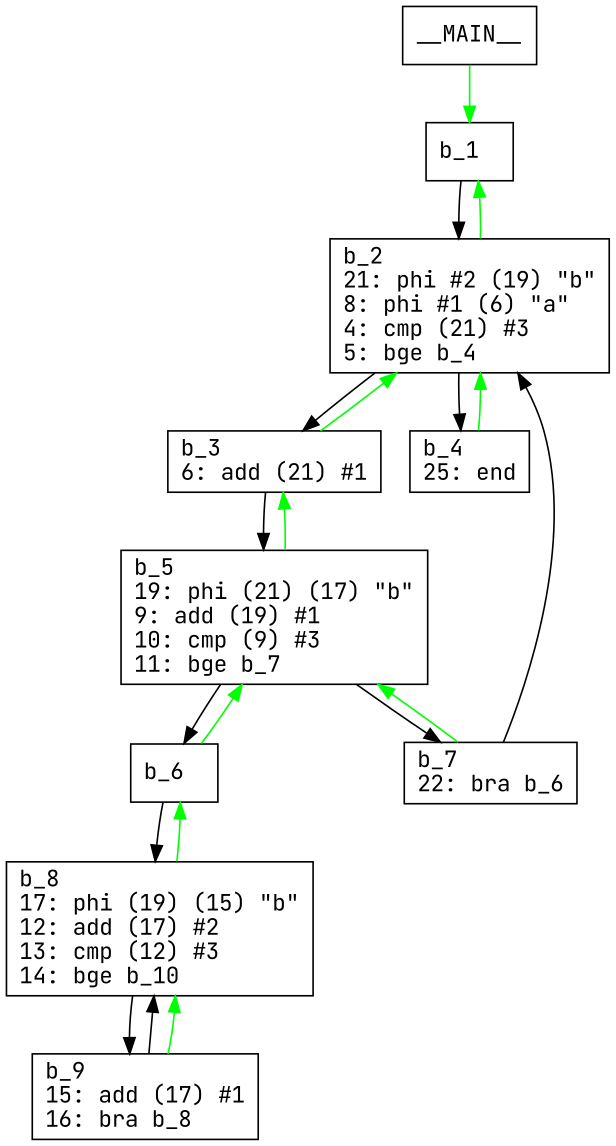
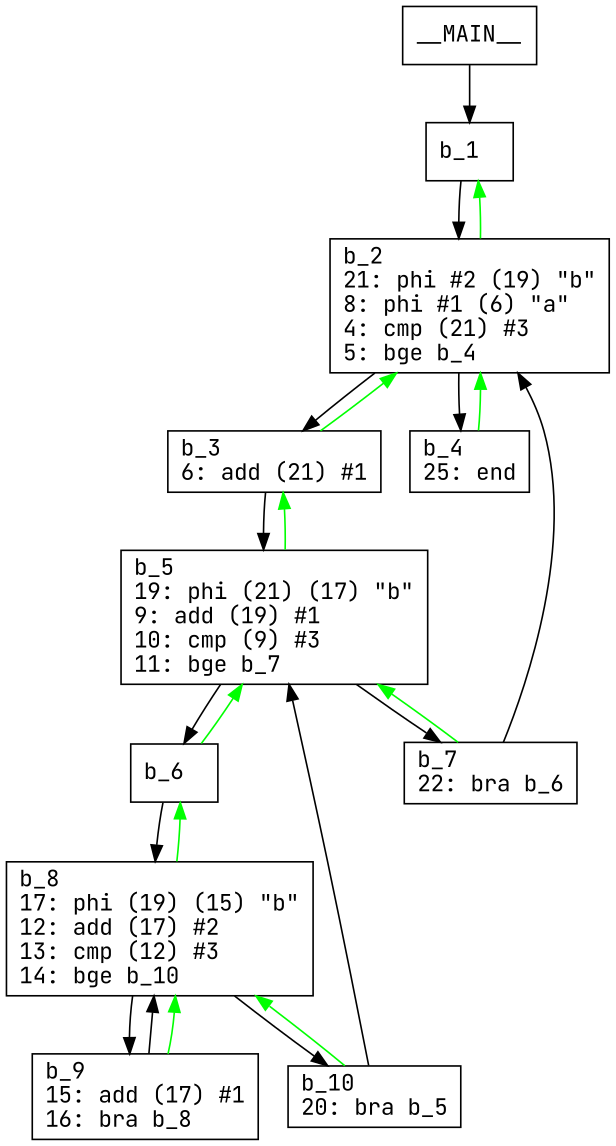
edge "__MAIN__" -> "b_1": color green -> black
node "b_10 20: bra b_5": added
